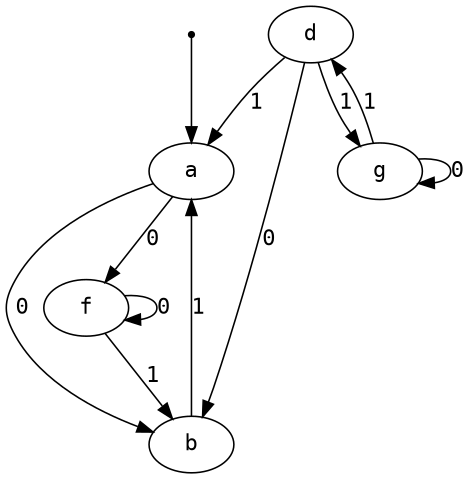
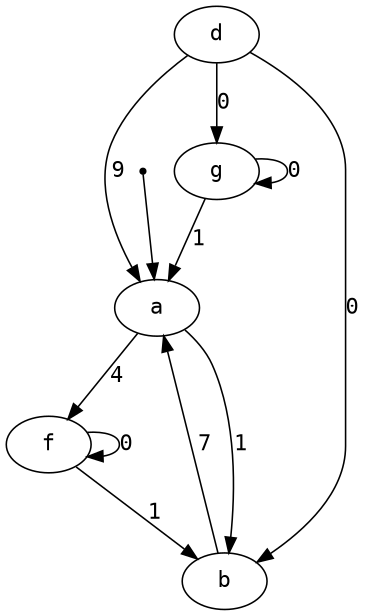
edge "d" -> "a": label "1" -> "9"
edge "d" -> "g": label "1" -> "0"
edge "g" -> "d": now "g" -> "a"
edge "a" -> "f": label "0" -> "4"
edge "a" -> "b": label "0" -> "1"
edge "b" -> "a": label "1" -> "7"
